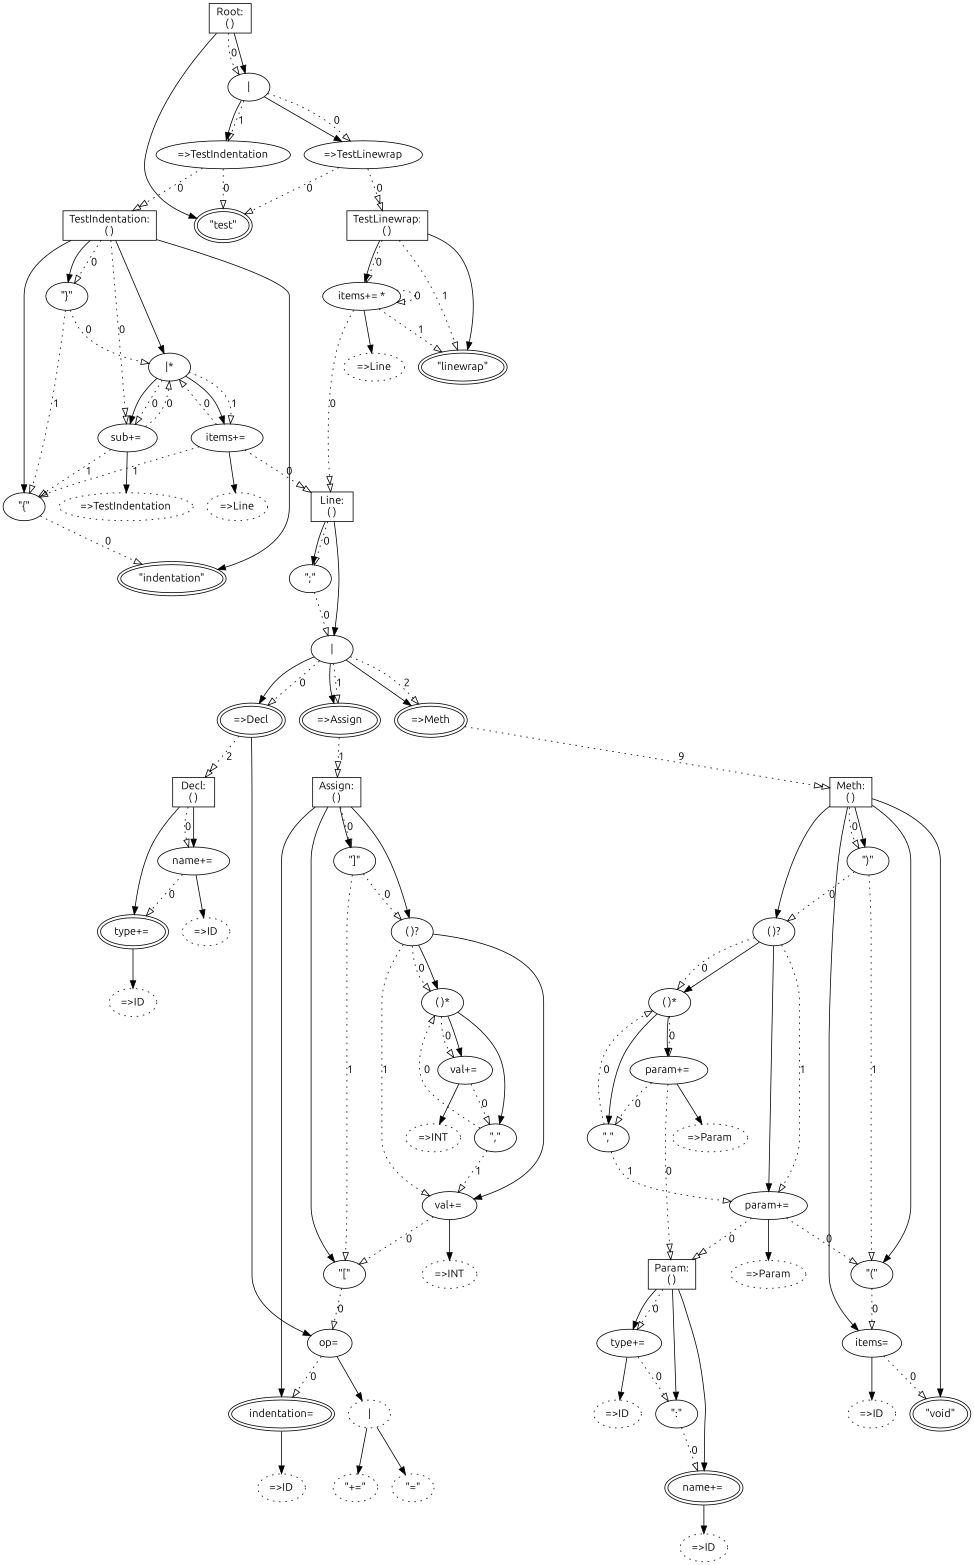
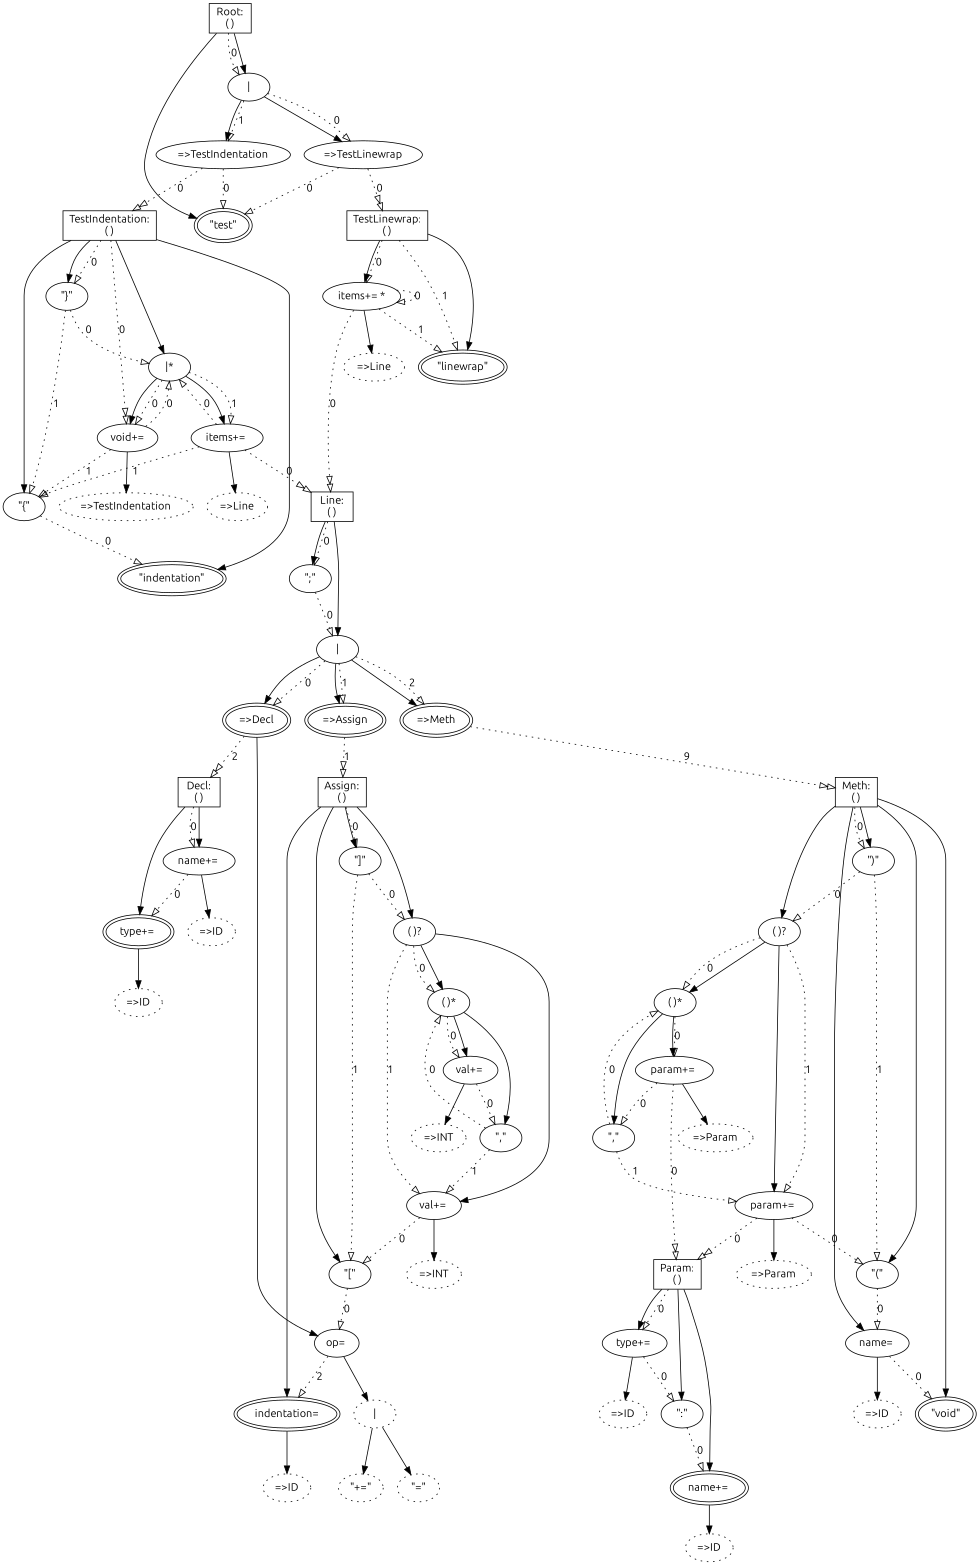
node "sub+=": label "sub+=" -> "void+="
node "items=": label "items=" -> "name="
edge "op=" -> "indentation=": label "0" -> "2"
